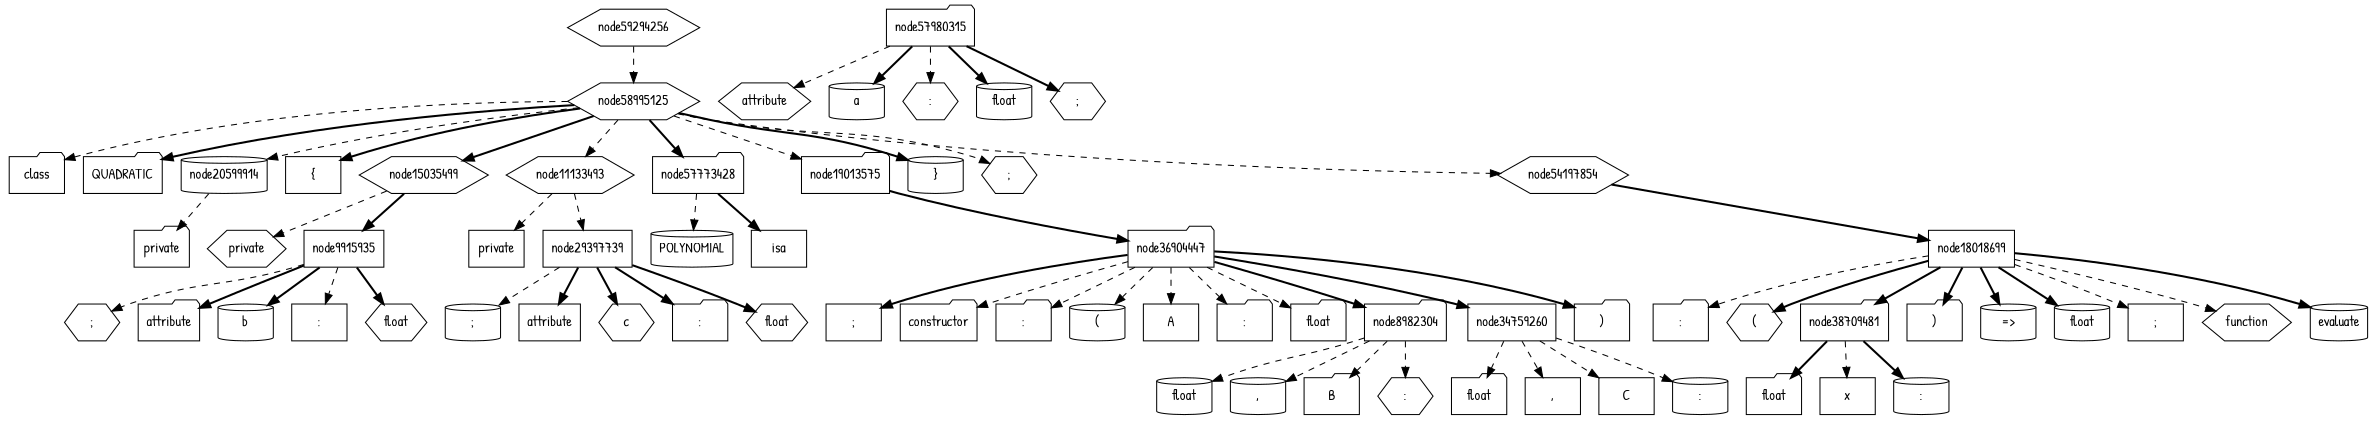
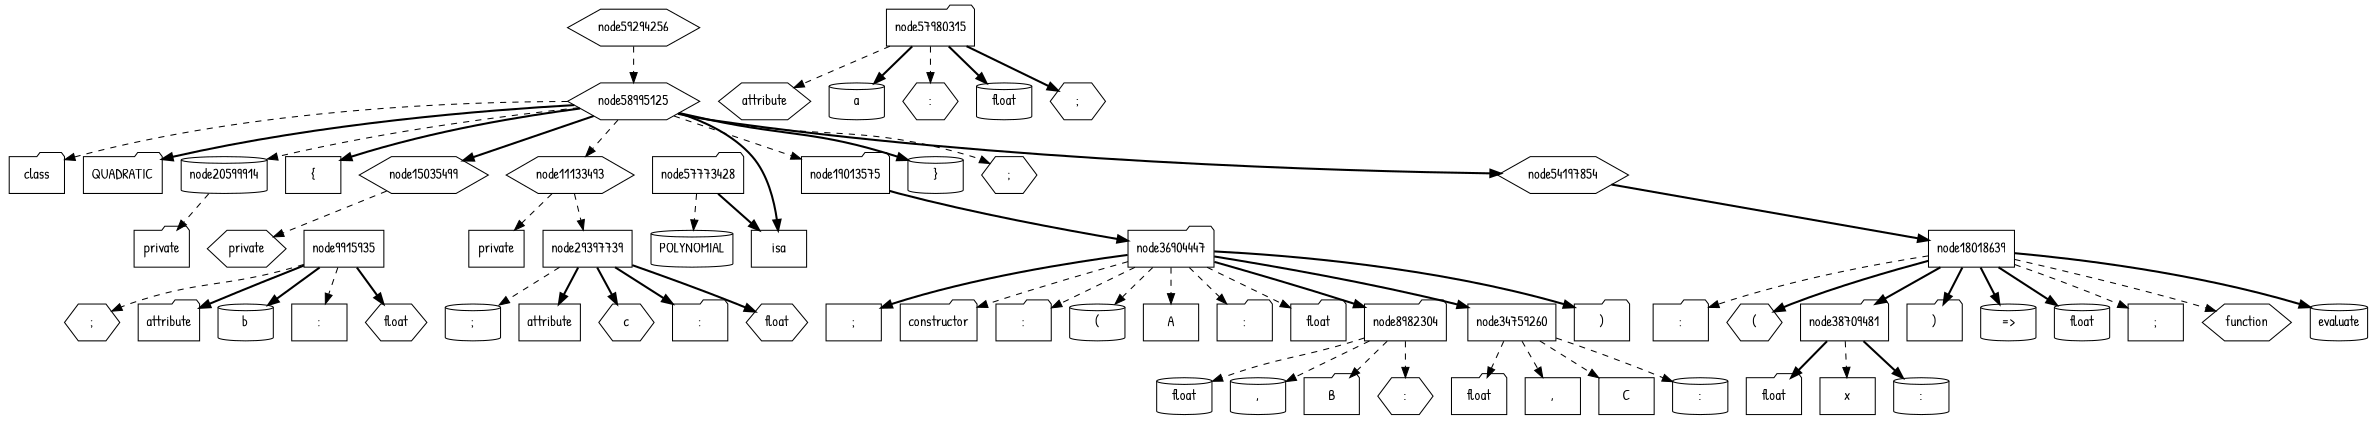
edge "node58995125" -> "node57773428": now "node58995125" -> "isa"
edge "node58995125" -> "node54197854": style dashed -> bold
edge "node15035499" -> "node9915935": removed
node "node18018699": label "node18018699" -> "node18018639"
